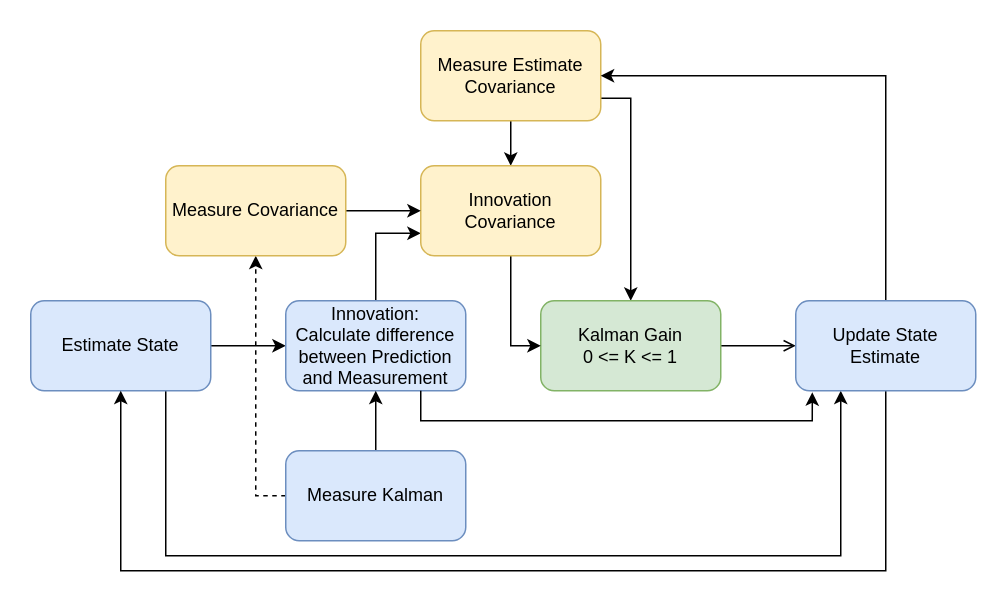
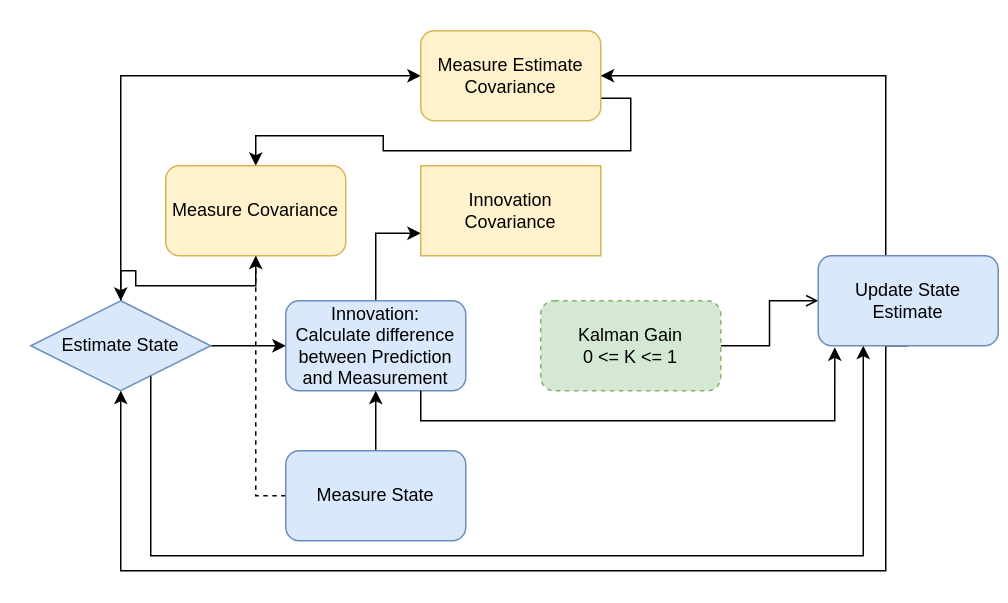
edge "Estimate State" -> "Measure Estimate Covariance": added
edge "Measure Estimate Covariance" -> "Innovation Covariance": removed
edge "Measure Covariance" -> "Innovation Covariance": now "Measure Covariance" -> "Estimate State"
node "Innovation Covariance": shape rounded rectangle -> rectangle
edge "Measure Estimate Covariance" -> "Kalman Gain 0 <= K <= 1": now "Measure Estimate Covariance" -> "Measure Covariance"
edge "Innovation Covariance" -> "Kalman Gain 0 <= K <= 1": removed
node "Estimate State": shape rounded rectangle -> diamond
node "Kalman Gain 0 <= K <= 1": style solid -> dashed
node "Update State Estimate": moved (886, 346) -> (908, 301)
node "Measure Kalman": label "Measure Kalman" -> "Measure State"
